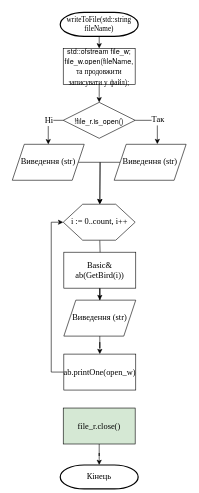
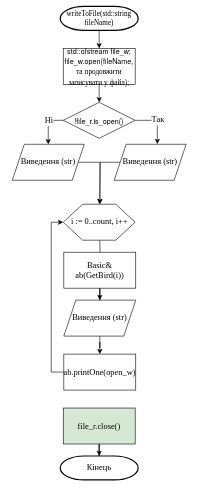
node "writeToFile(std::string fileName)": moved (99, 24) -> (99, 18)
node "Кінець": moved (99, 477) -> (99, 468)
